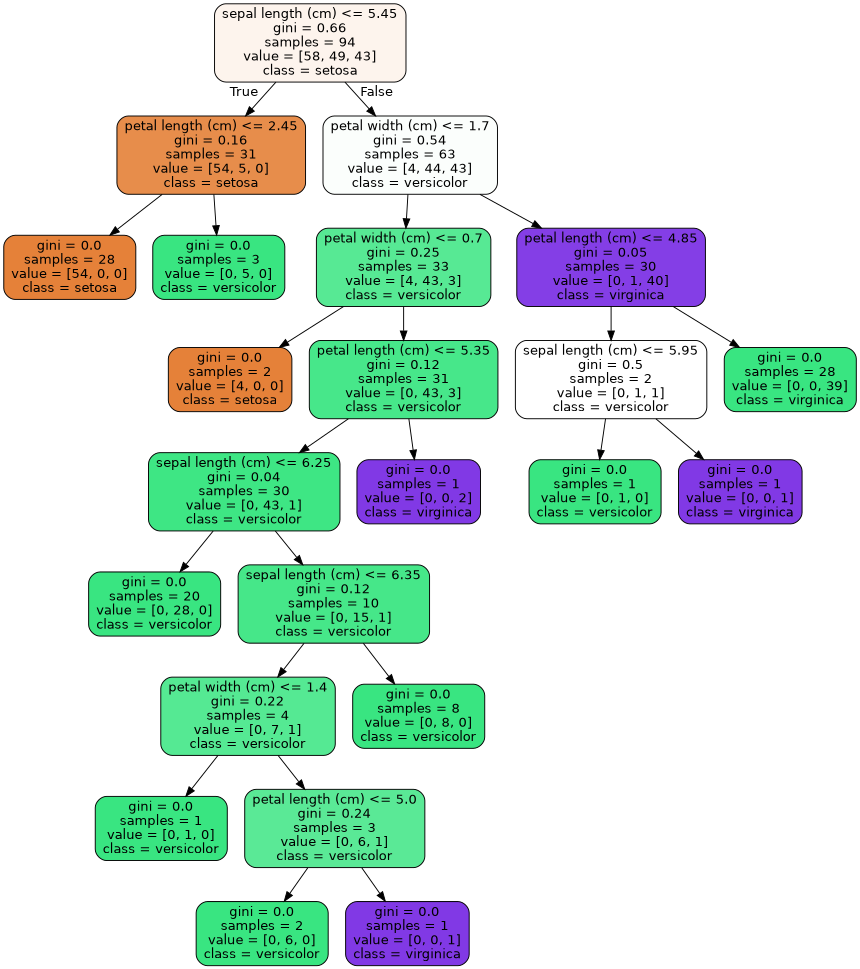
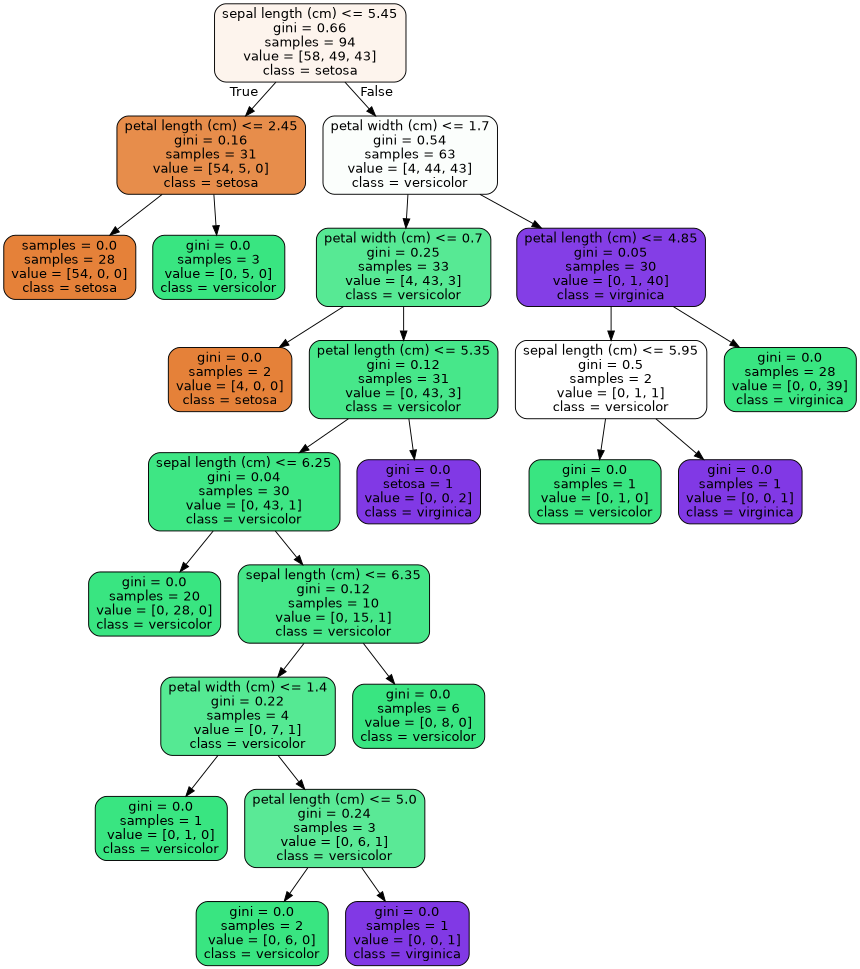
node "gini = 0.0 samples = 28 value = [54, 0, 0] class = setosa": label "gini = 0.0 samples = 28 value = [54, 0, 0] class = setosa" -> "samples = 0.0 samples = 28 value = [54, 0, 0] class = setosa"
node "gini = 0.0 samples = 1 value = [0, 0, 2] class = virginica": label "gini = 0.0 samples = 1 value = [0, 0, 2] class = virginica" -> "gini = 0.0 setosa = 1 value = [0, 0, 2] class = virginica"
node "gini = 0.0 samples = 8 value = [0, 8, 0] class = versicolor": label "gini = 0.0 samples = 8 value = [0, 8, 0] class = versicolor" -> "gini = 0.0 samples = 6 value = [0, 8, 0] class = versicolor"
